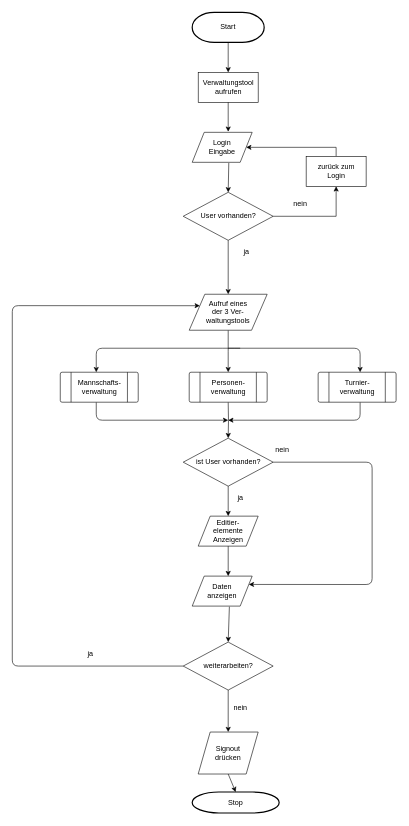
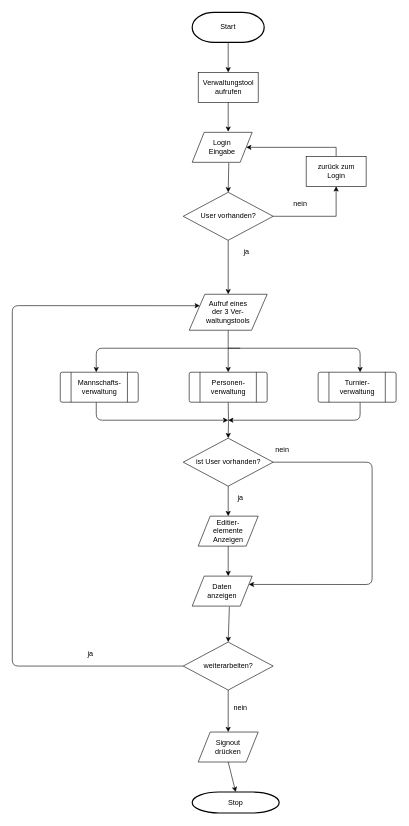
node "Signout drücken": size 60x42 -> 60x30
